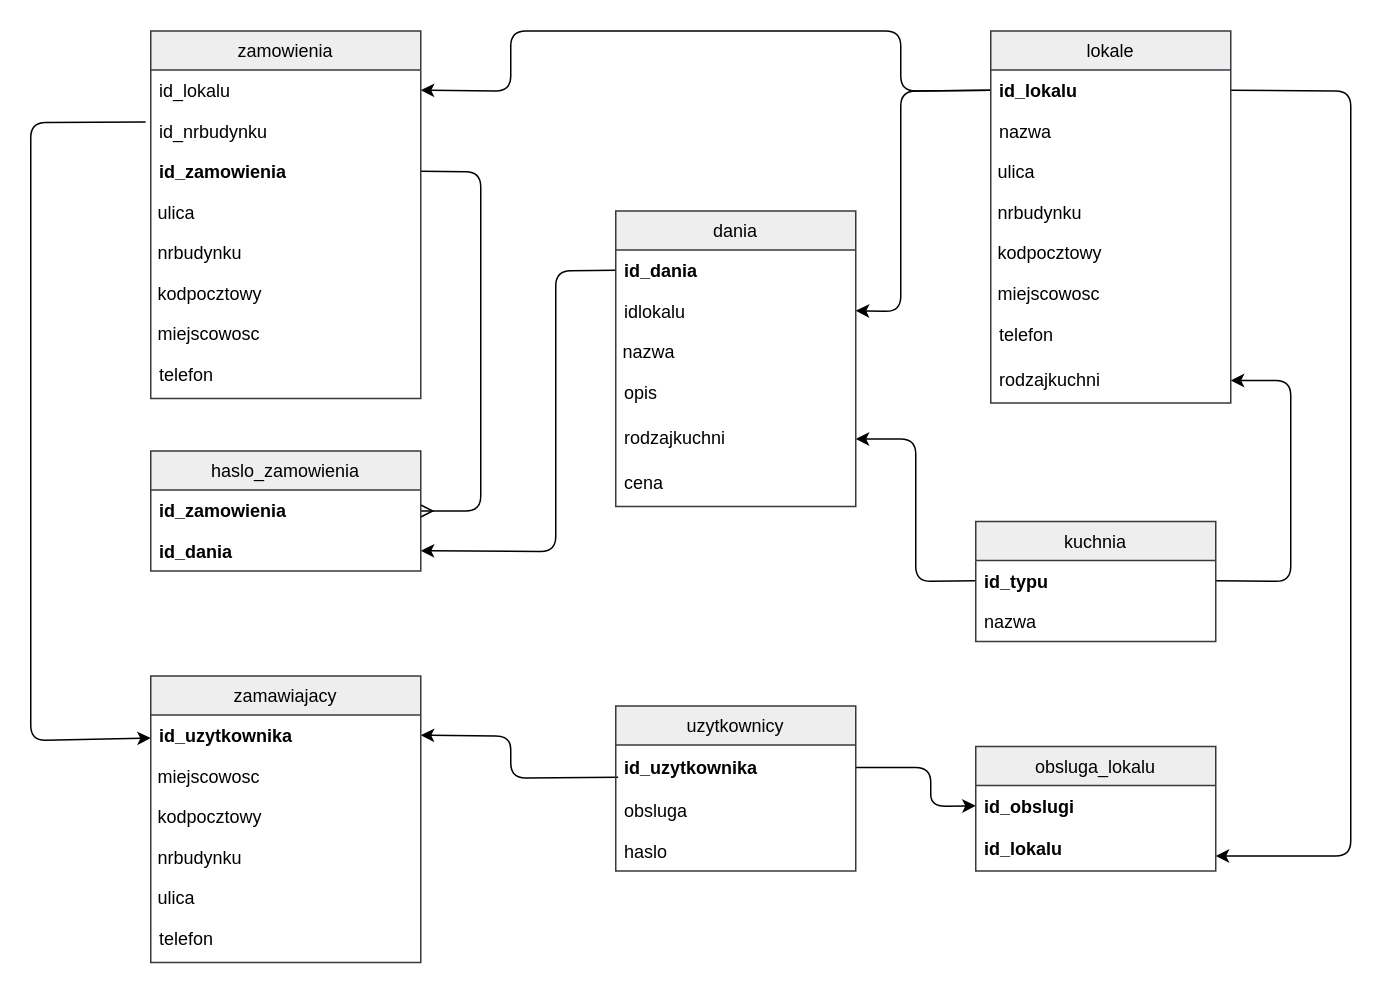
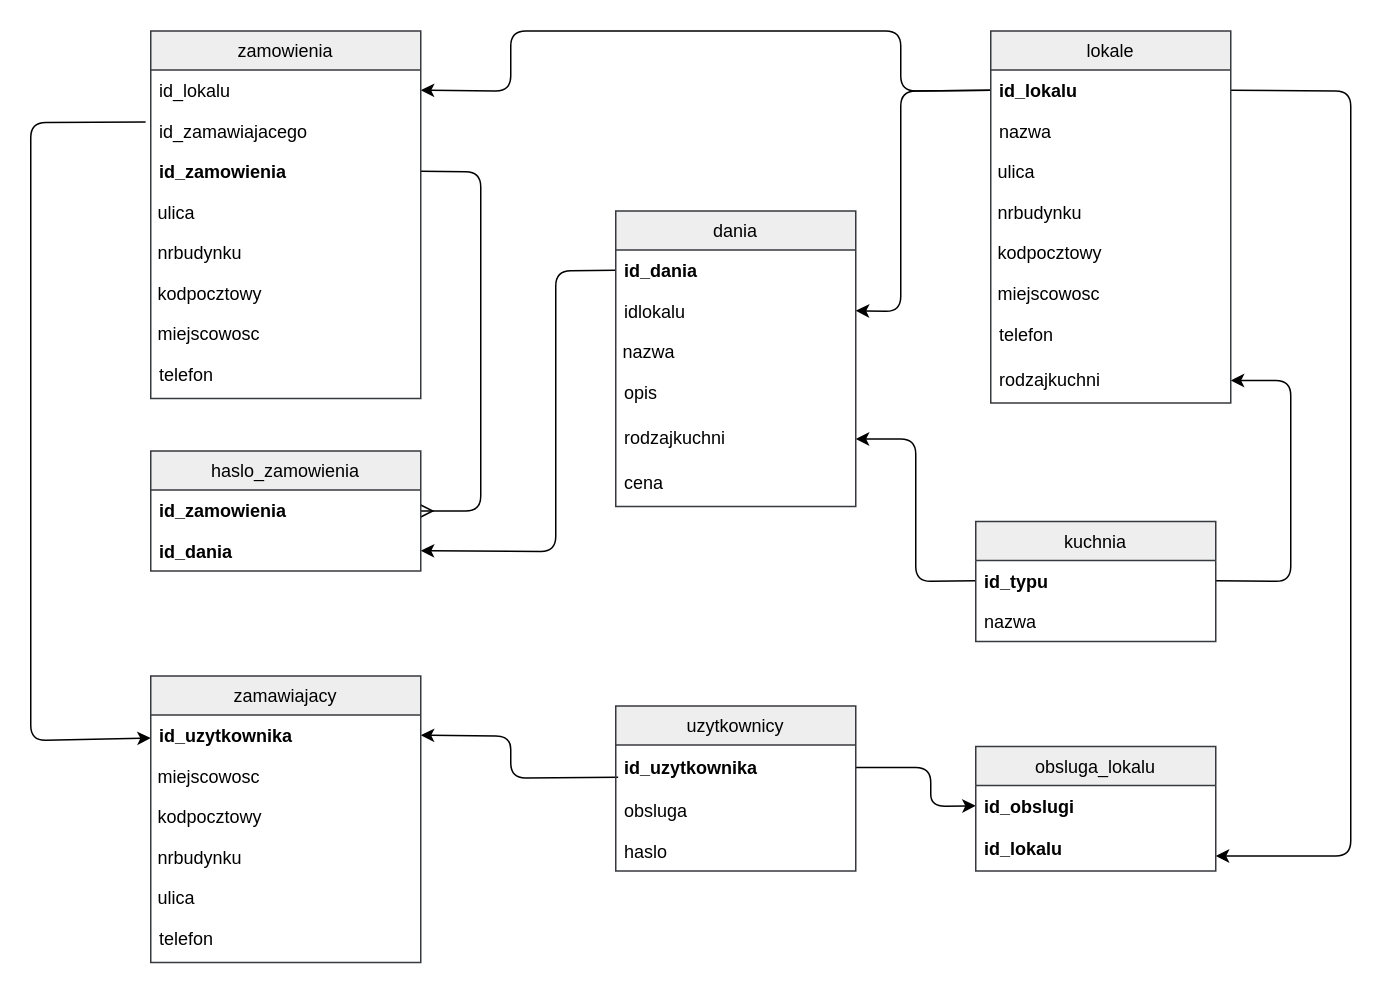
node "id_nrbudynku": label "id_nrbudynku" -> "id_zamawiajacego"
